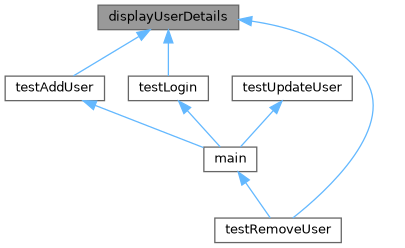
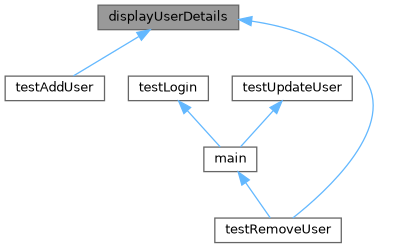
edge "testLogin" -> "displayUserDetails": removed
edge "main" -> "testAddUser": removed
